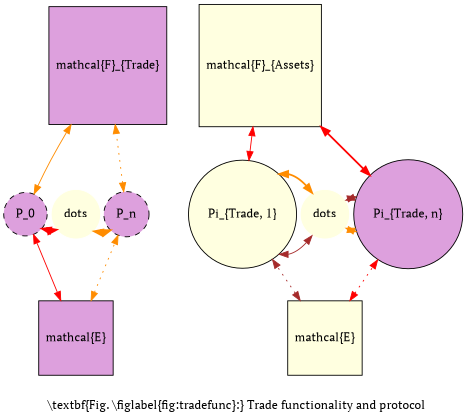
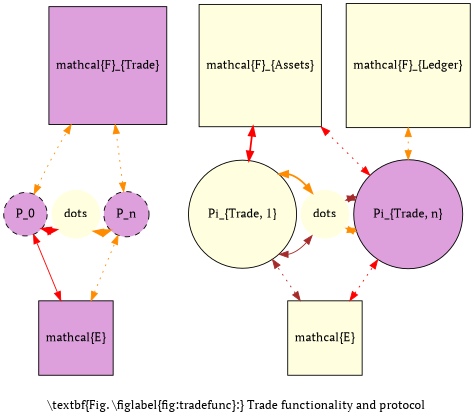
node "mathcal{F}_{Ledger}": added
edge "mathcal{F}_{Assets}" -- "Pi_{Trade, 1}": style solid -> bold
edge "mathcal{F}_{Assets}" -- "Pi_{Trade, n}": style bold -> dotted
edge "mathcal{F}_{Trade}" -- "P_0": style solid -> dotted
